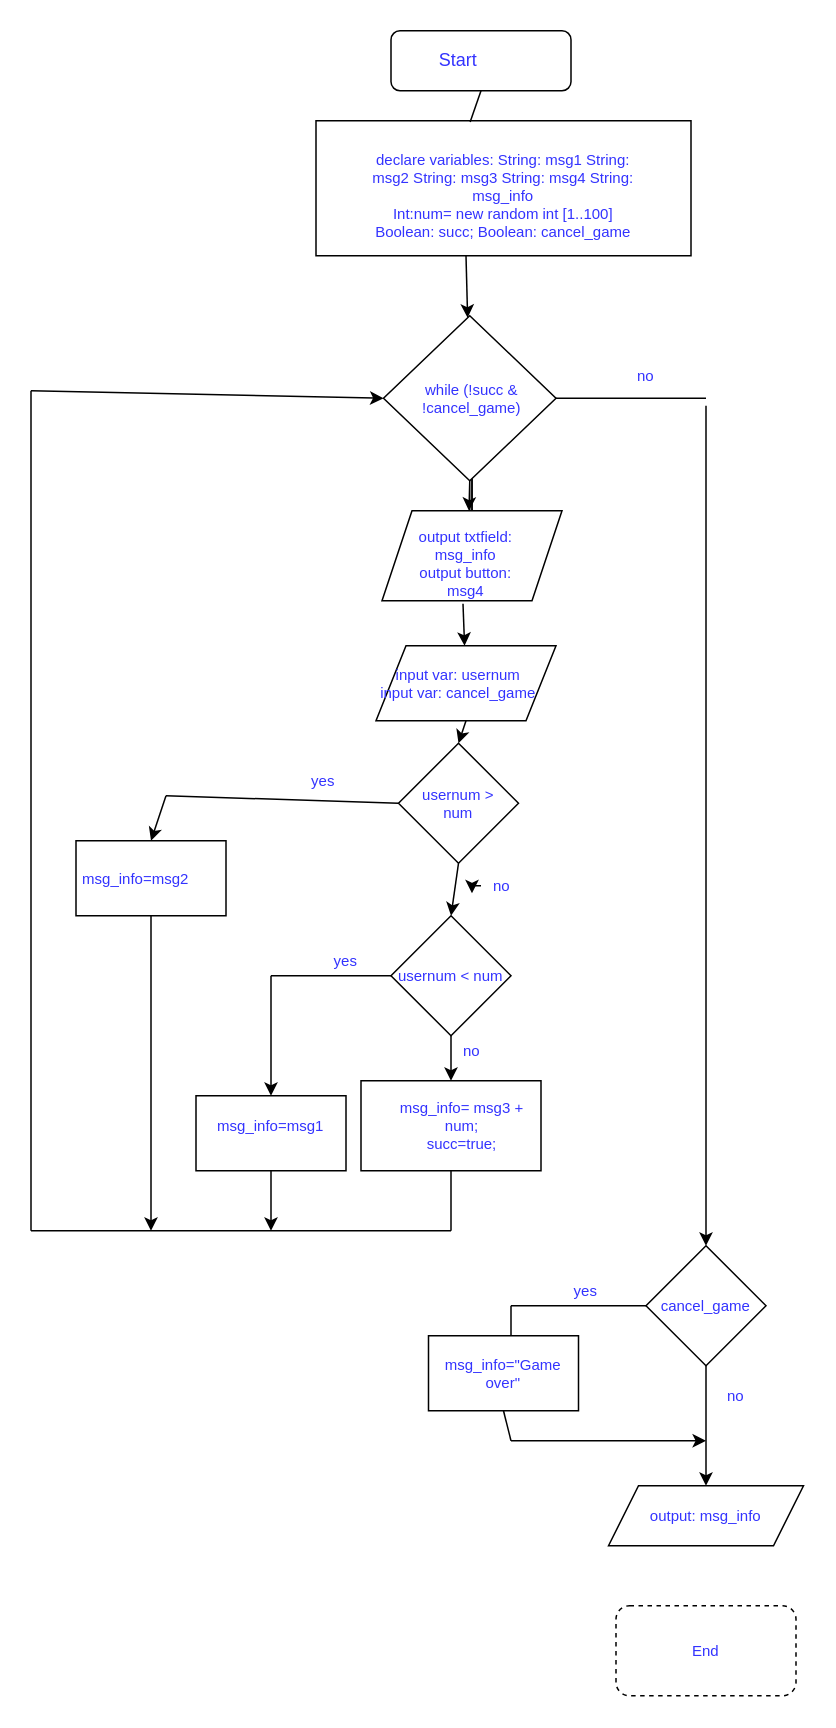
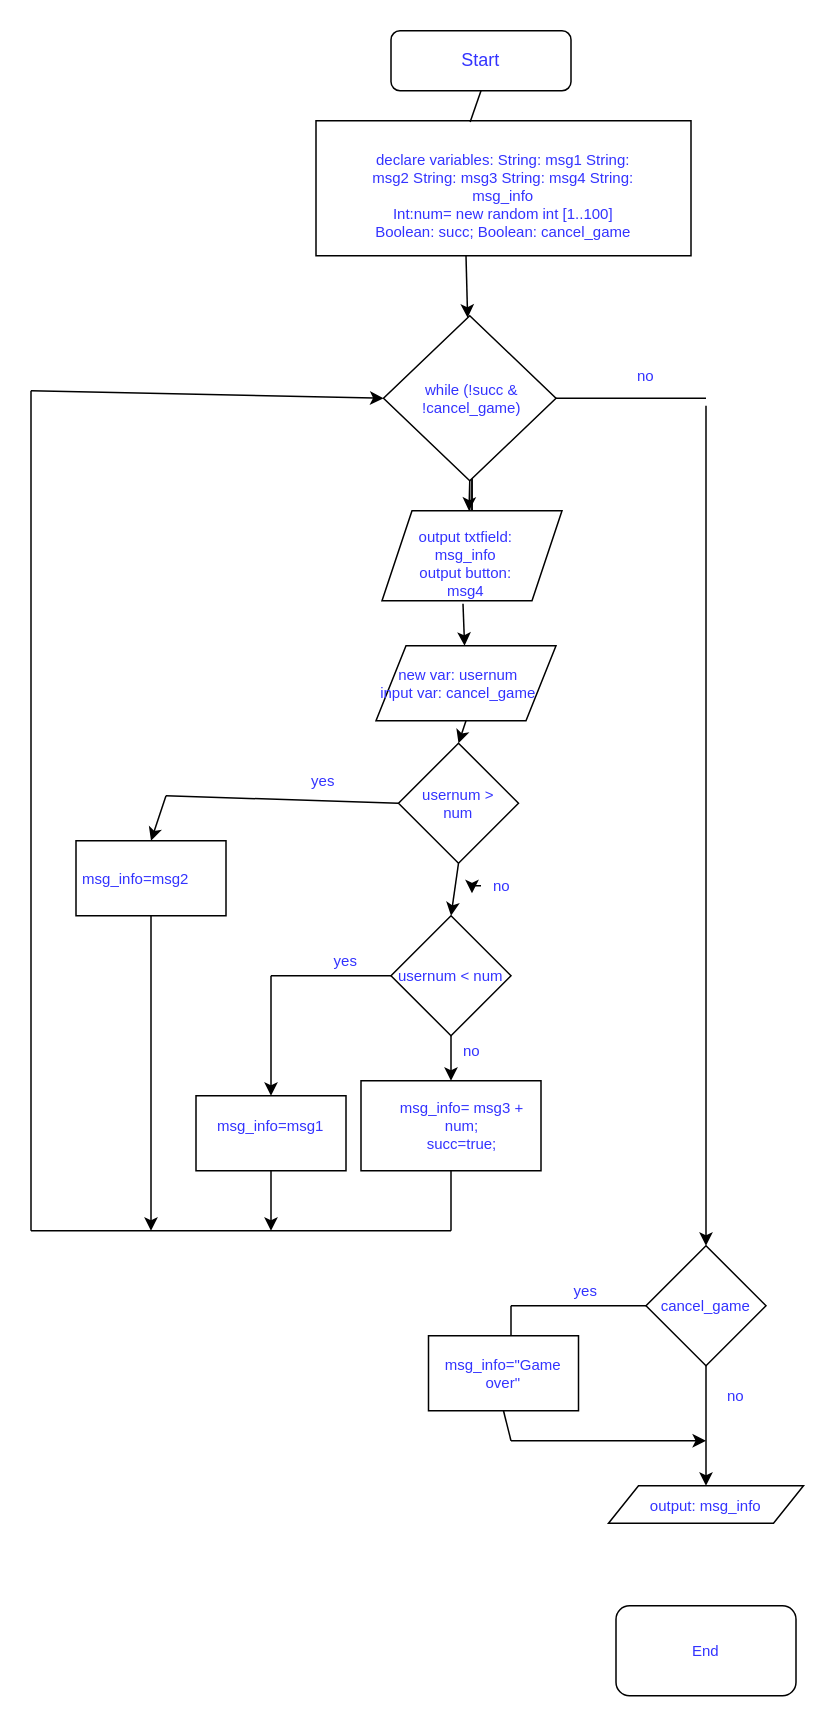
node "Start": moved (458, 61) -> (481, 61)
node "input var: usernum input var: cancel_game": label "input var: usernum input var: cancel_game" -> "new var: usernum input var: cancel_game"
node "output: msg_info": size 195x60 -> 195x38
node "End": style dashed -> solid
